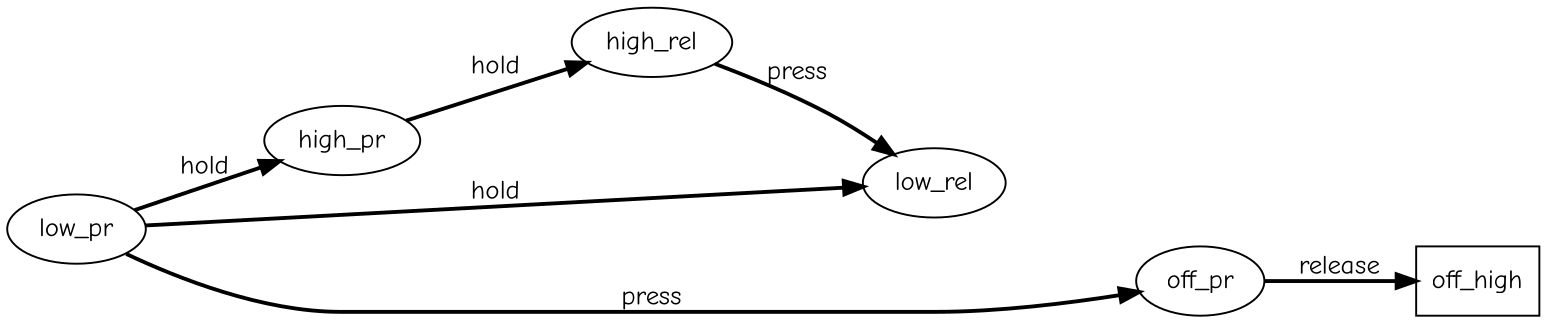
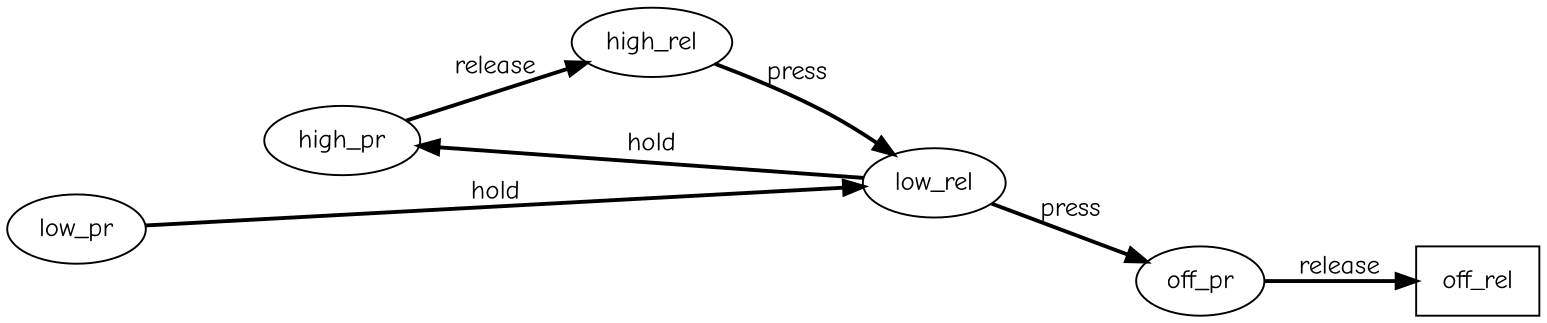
edge "high_pr" -> "high_rel": label "hold" -> "release"
edge "low_pr" -> "high_pr": now "low_rel" -> "high_pr"
node "off_high": label "off_high" -> "off_rel"
edge "low_pr" -> "off_pr": now "low_rel" -> "off_pr"
